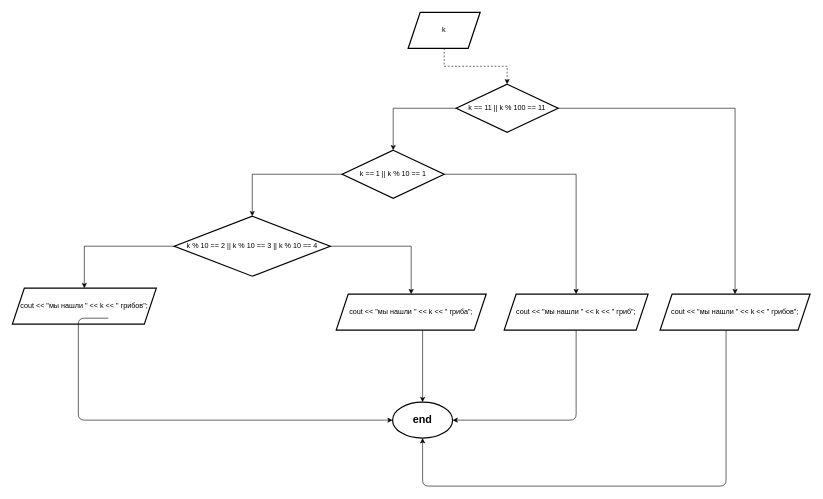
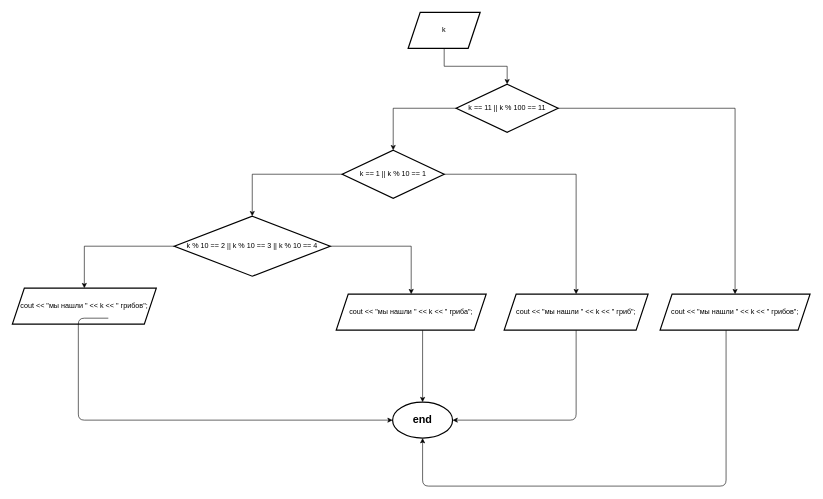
edge "k" -> "k == 11 || k % 100 == 11": style dashed -> solid
